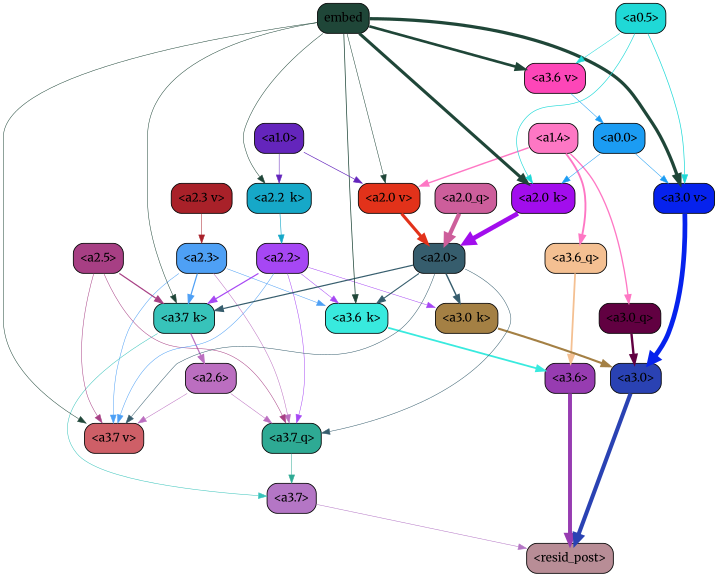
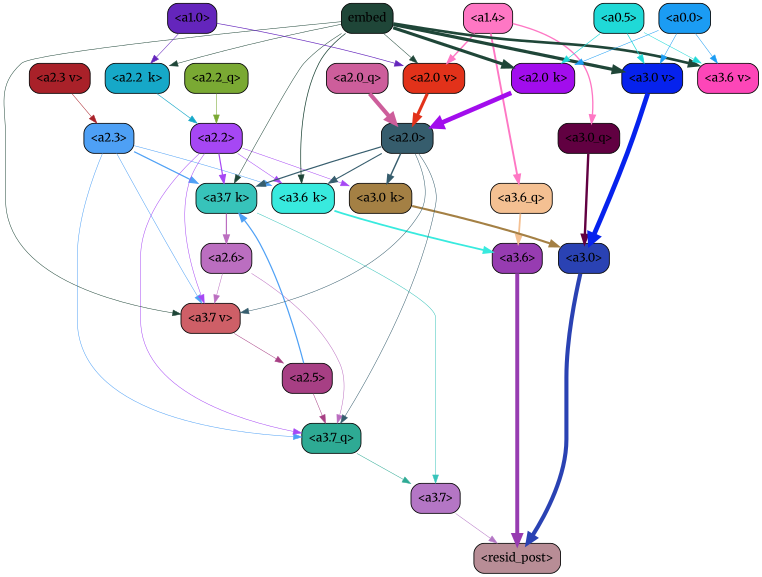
node "<a2.2_q>": added
edge "<a3.6_v>" -> "<a0.0>": reversed
edge "<a2.5>" -> "<a3.7_k>": color #a73f84 -> #4ea0f5
edge "<a2.3>" -> "<a3.7_q>": color #bb6ec0 -> #4ea0f5
edge "<a2.2>" -> "<a3.7_v>": color #4ea0f5 -> #a647f4
edge "<a2.5>" -> "<a3.7_v>": reversed
